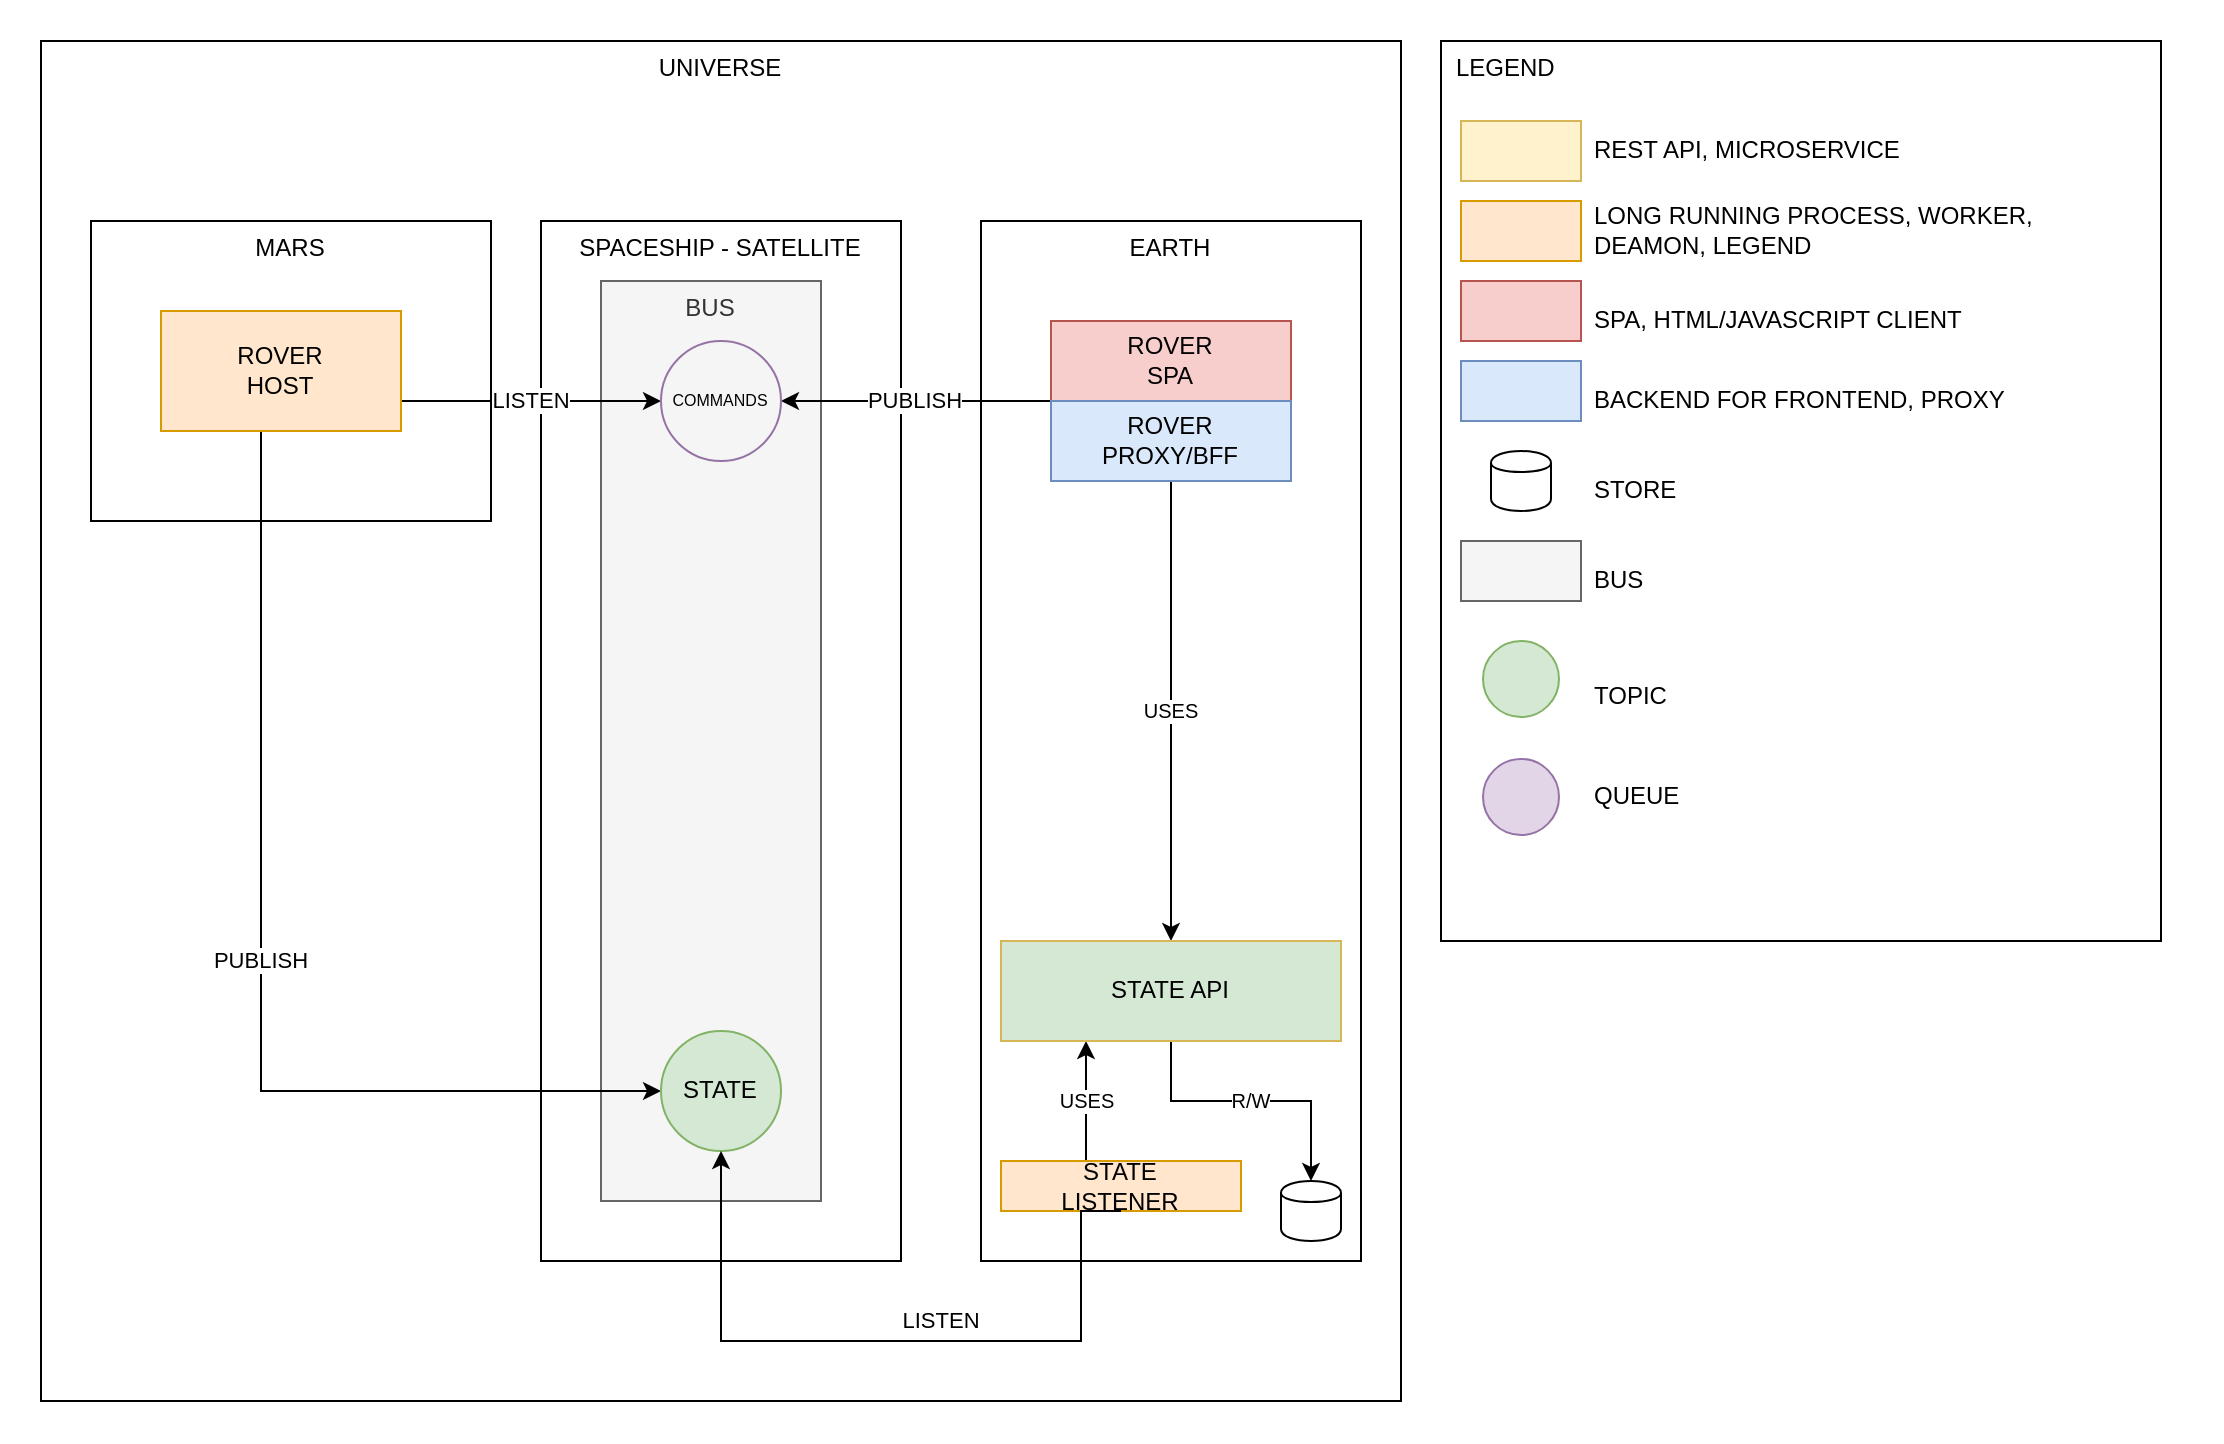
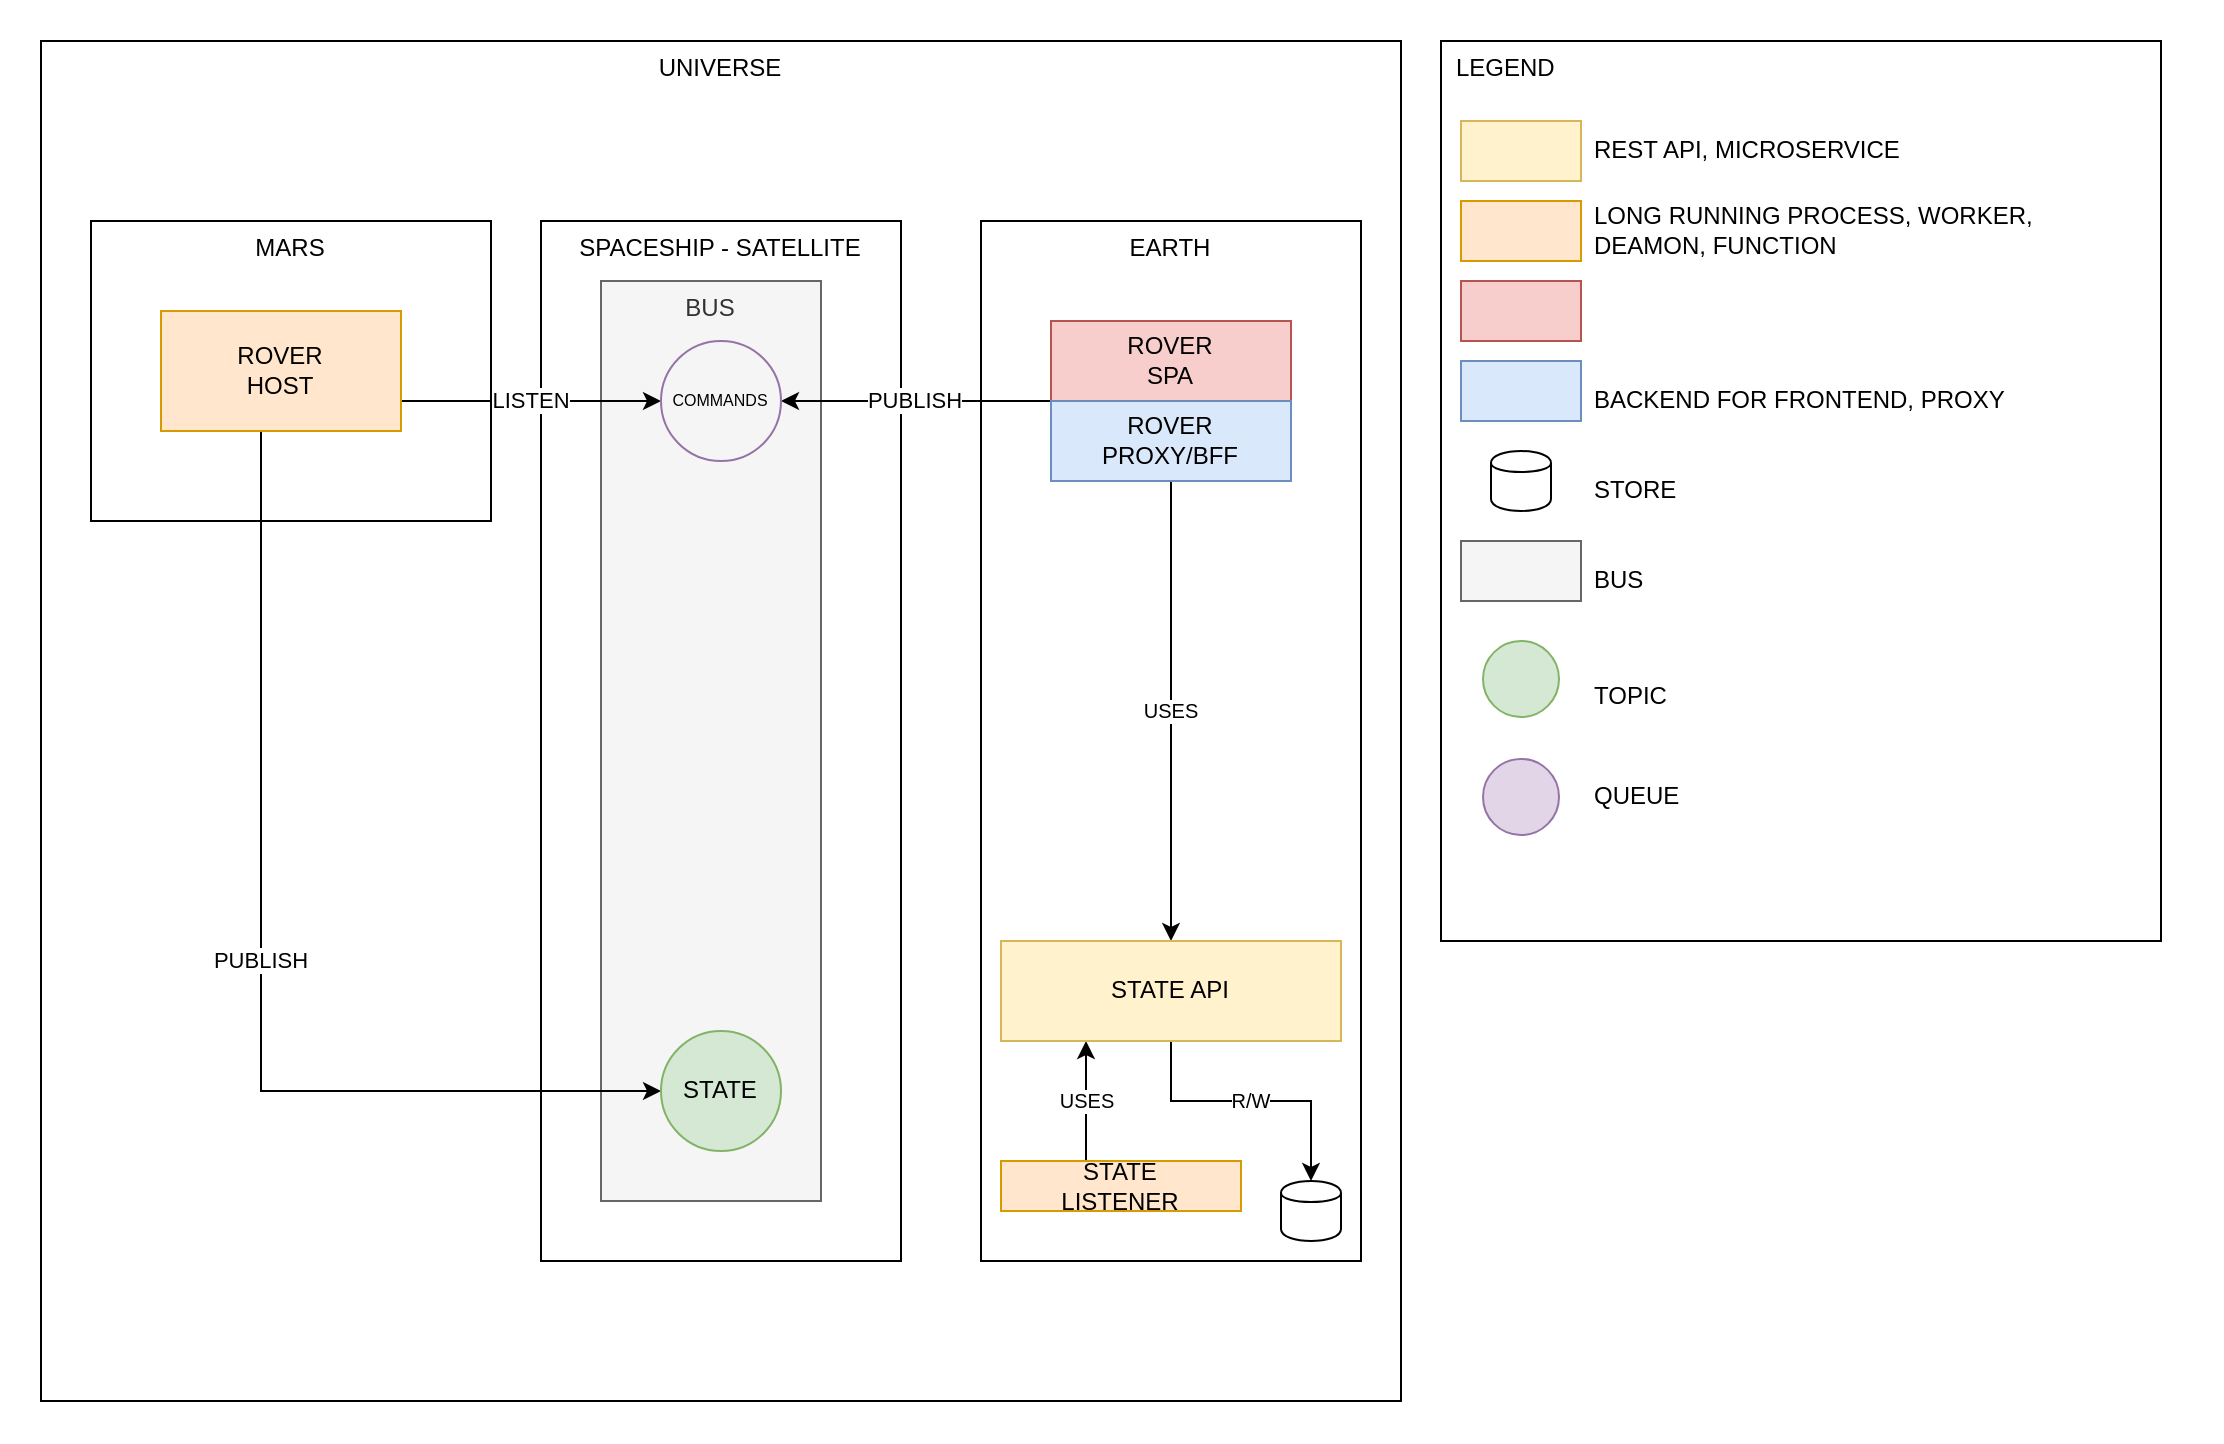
node "LONG RUNNING PROCESS, WORKER, DEAMON, LEGEND": label "LONG RUNNING PROCESS, WORKER, DEAMON, LEGEND" -> "LONG RUNNING PROCESS, WORKER, DEAMON, FUNCTION"
node "SPA, HTML/JAVASCRIPT CLIENT": removed
node "STATE API": fillcolor #d5e8d4 -> #fff2cc
edge "STATE LISTENER" -> "STATE": removed, label "LISTEN"
